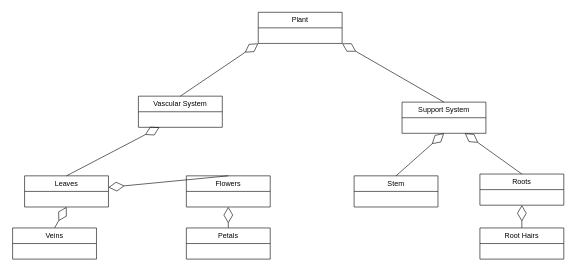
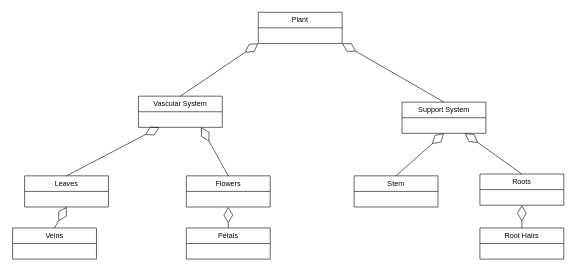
edge "Flowers" -> "Leaves": now "Flowers" -> "Vascular System"
